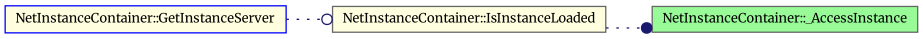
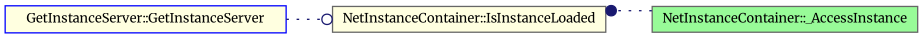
node "NetInstanceContainer::GetInstanceServer": label "NetInstanceContainer::GetInstanceServer" -> "GetInstanceServer::GetInstanceServer"
edge "NetInstanceContainer::IsInstanceLoaded" -> "NetInstanceContainer::_AccessInstance": reversed
